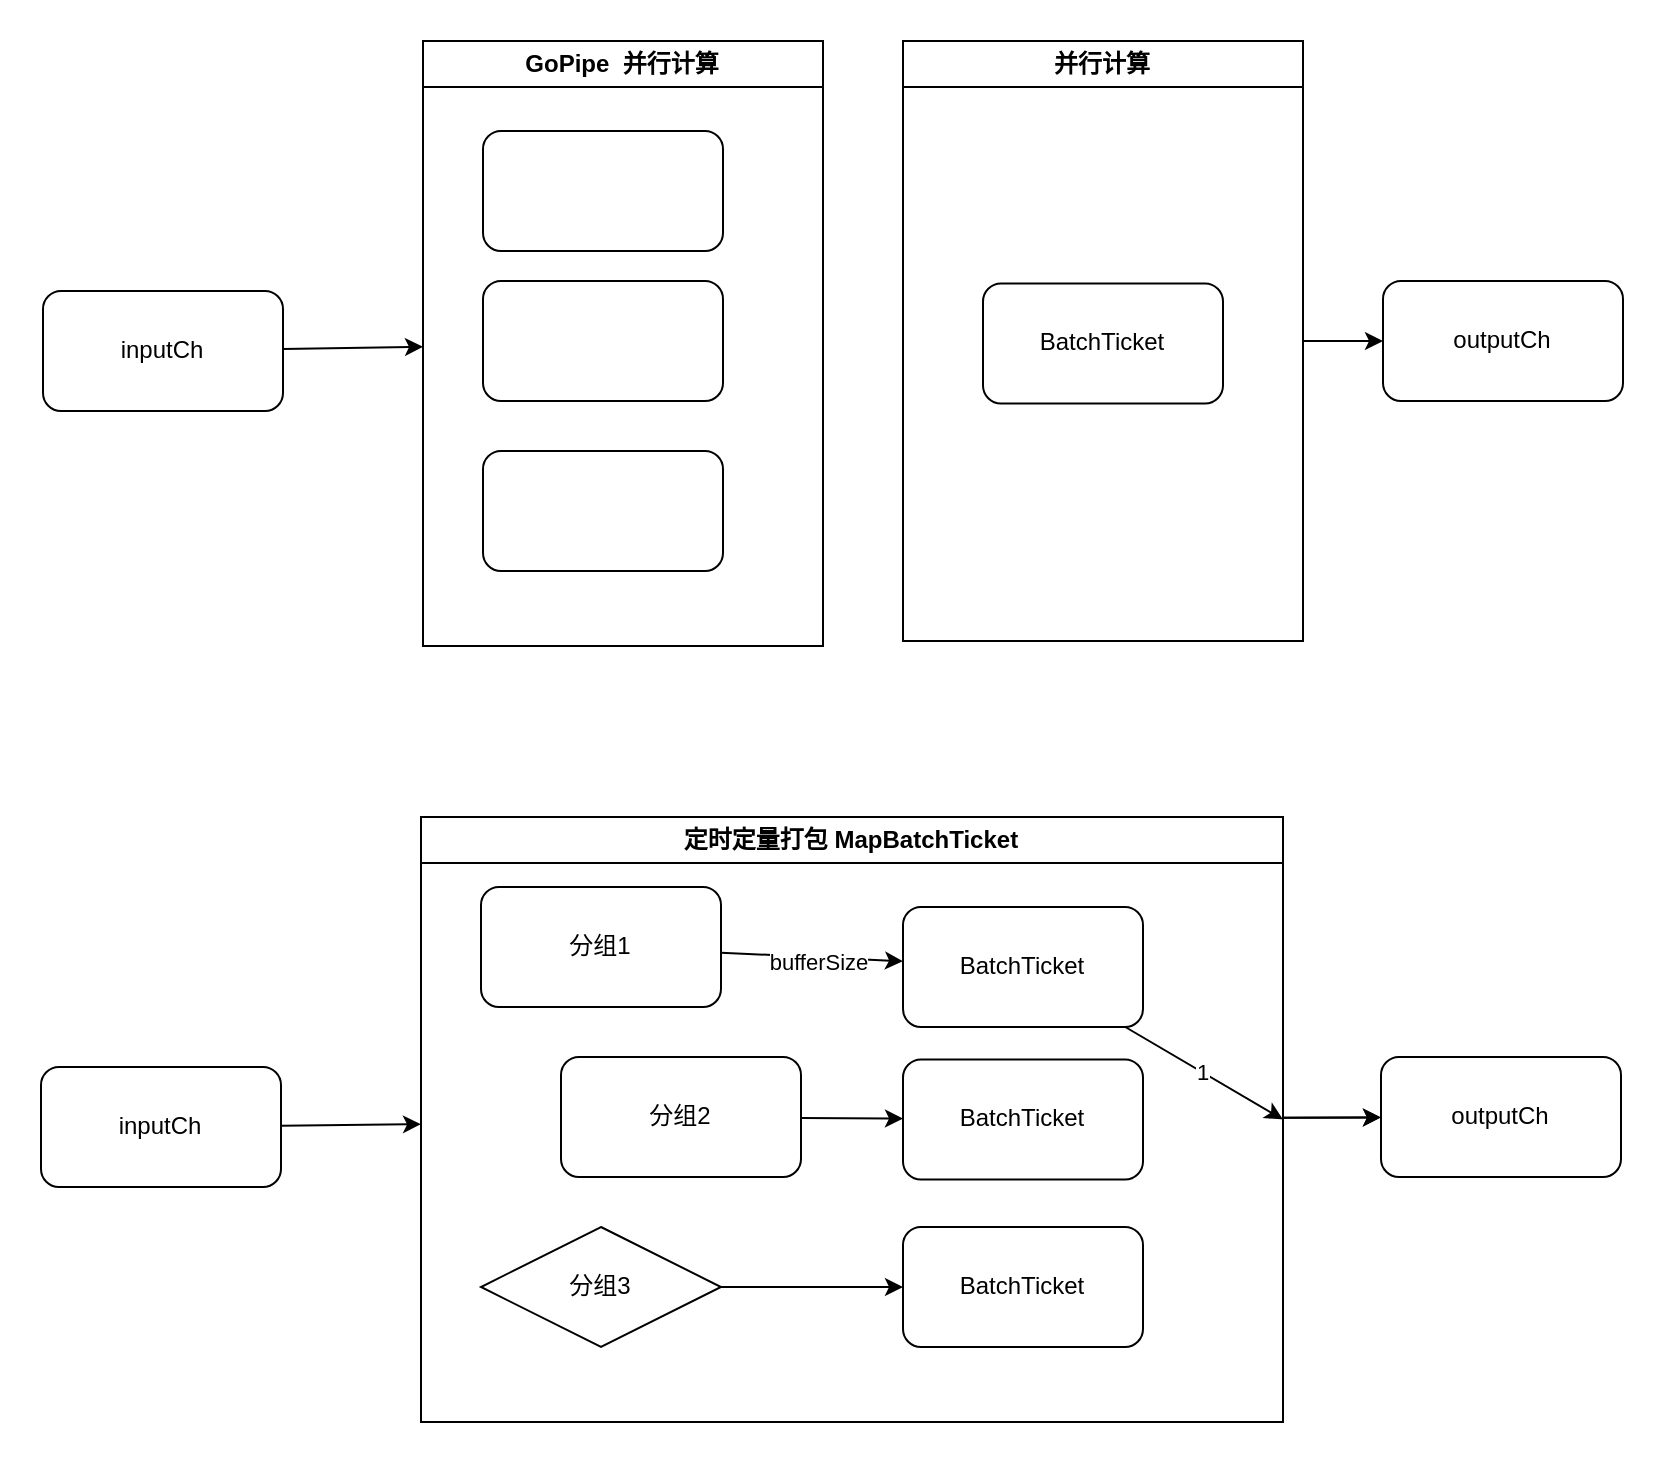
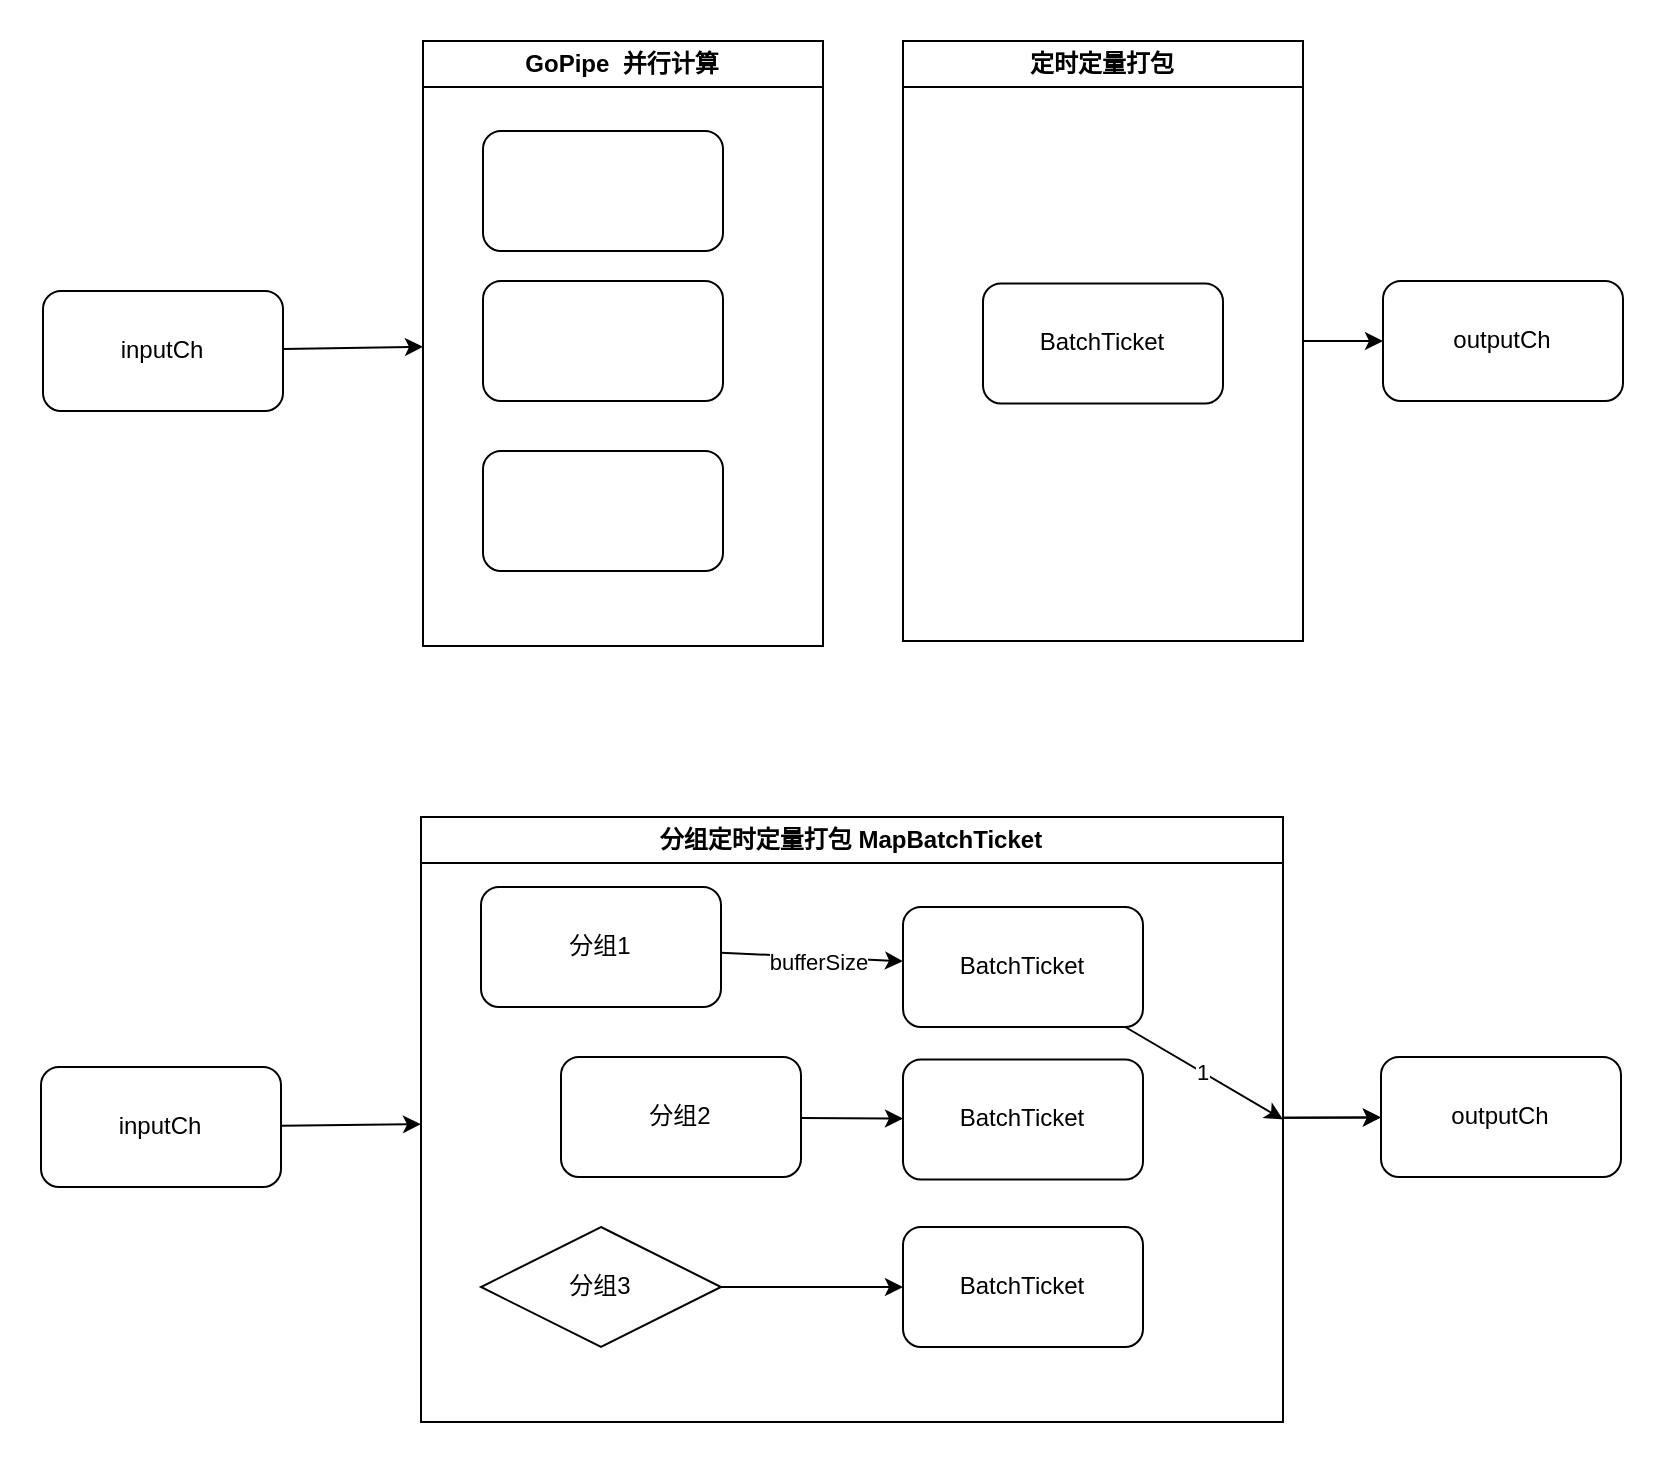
node "并行计算": label "并行计算" -> "定时定量打包"
node "定时定量打包 MapBatchTicket": label "定时定量打包 MapBatchTicket" -> "分组定时定量打包 MapBatchTicket"
